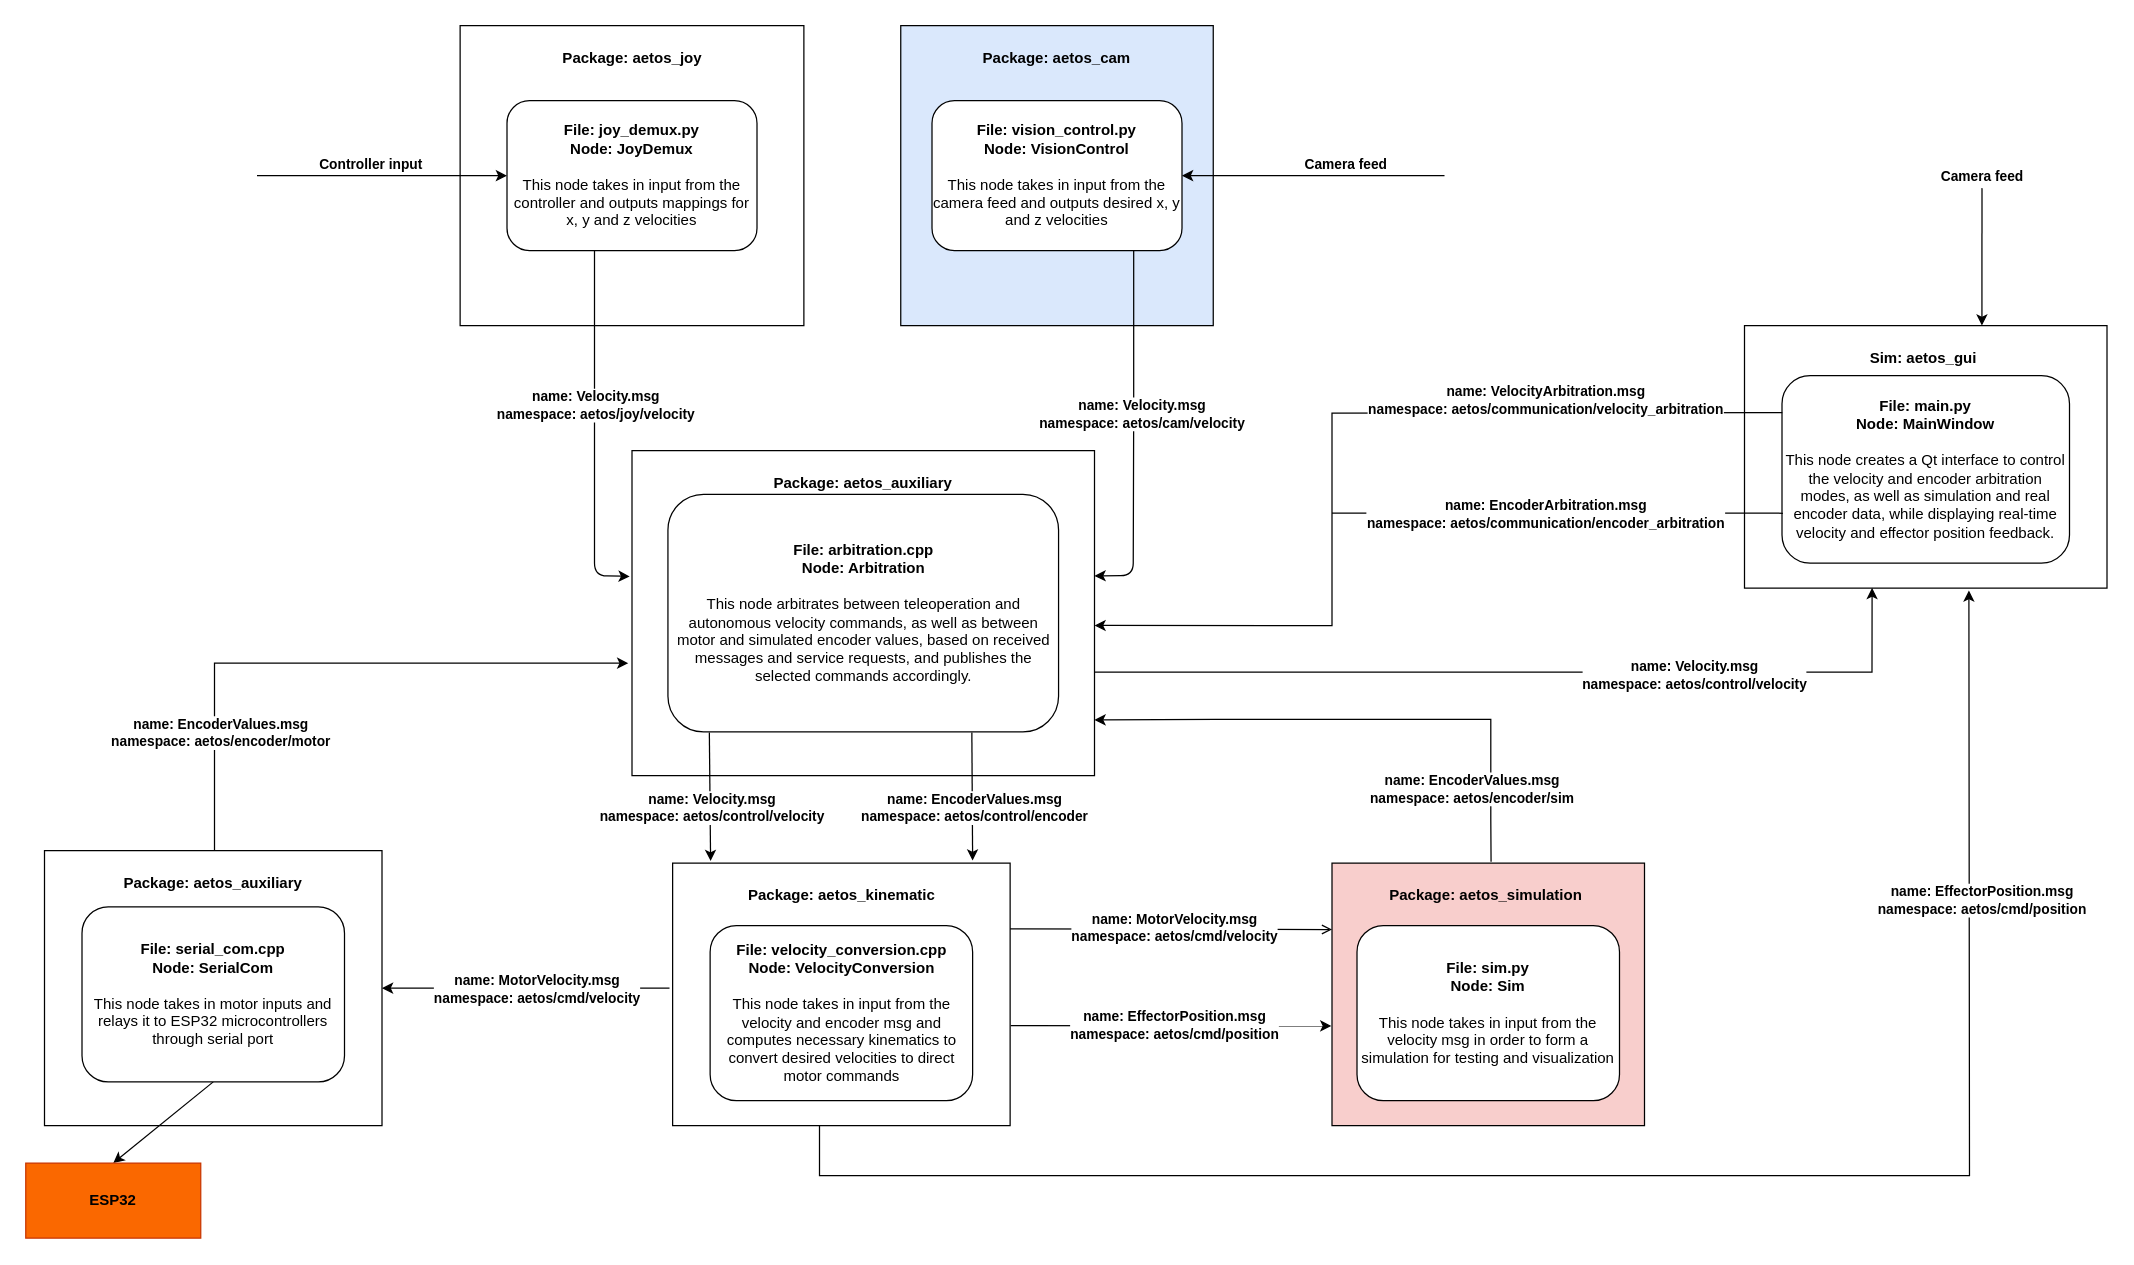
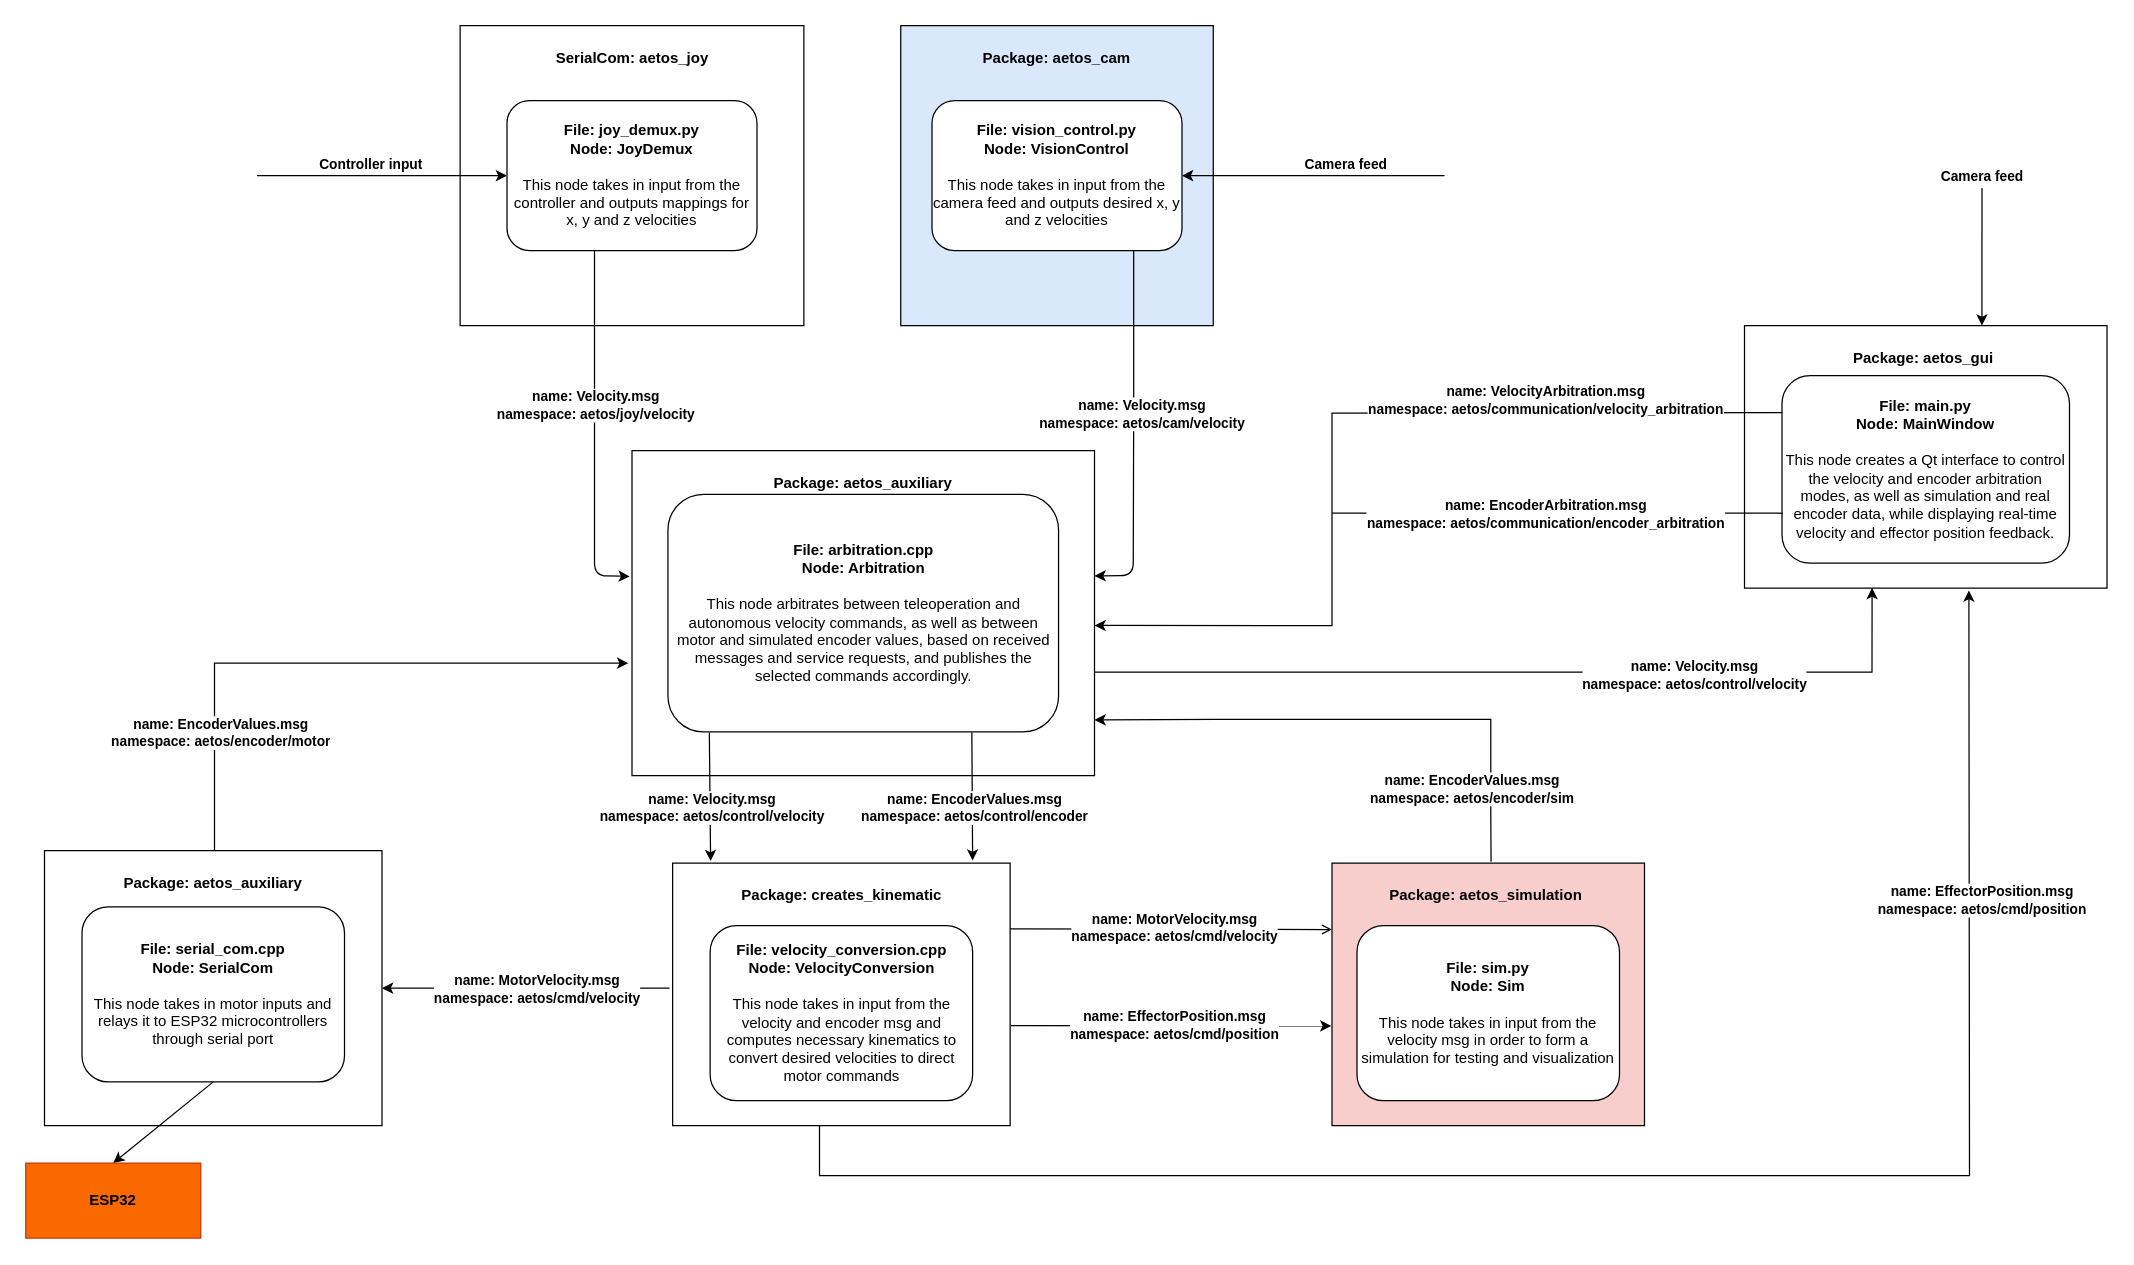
node "Package: aetos_joy": label "Package: aetos_joy" -> "SerialCom: aetos_joy"
node "Sim: aetos_gui": label "Sim: aetos_gui" -> "Package: aetos_gui"
node "Package: aetos_kinematic": label "Package: aetos_kinematic" -> "Package: creates_kinematic"
